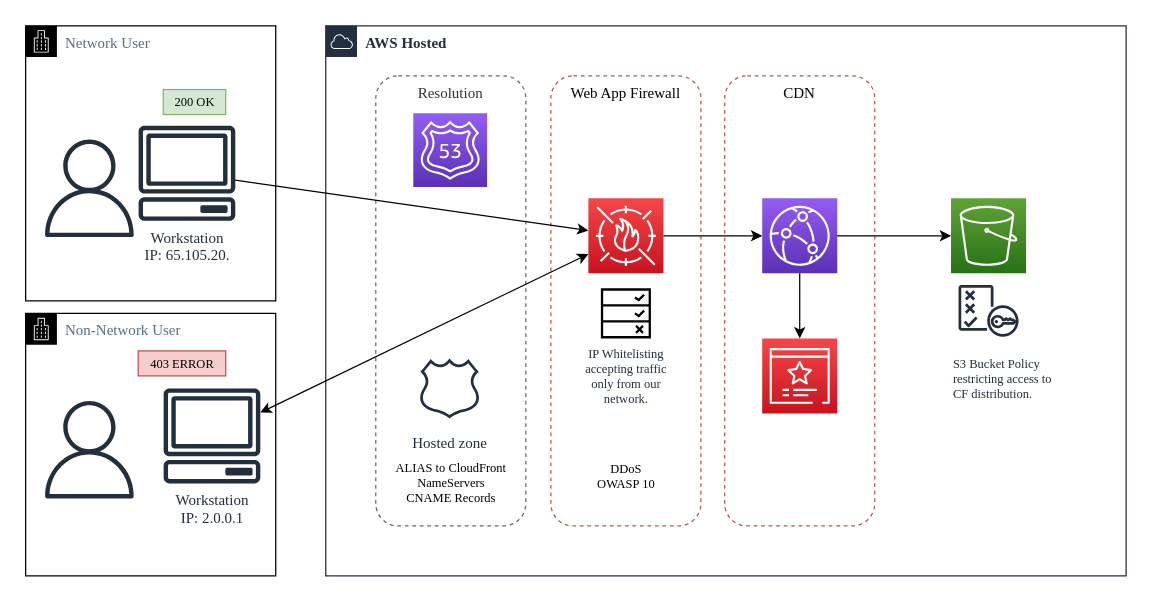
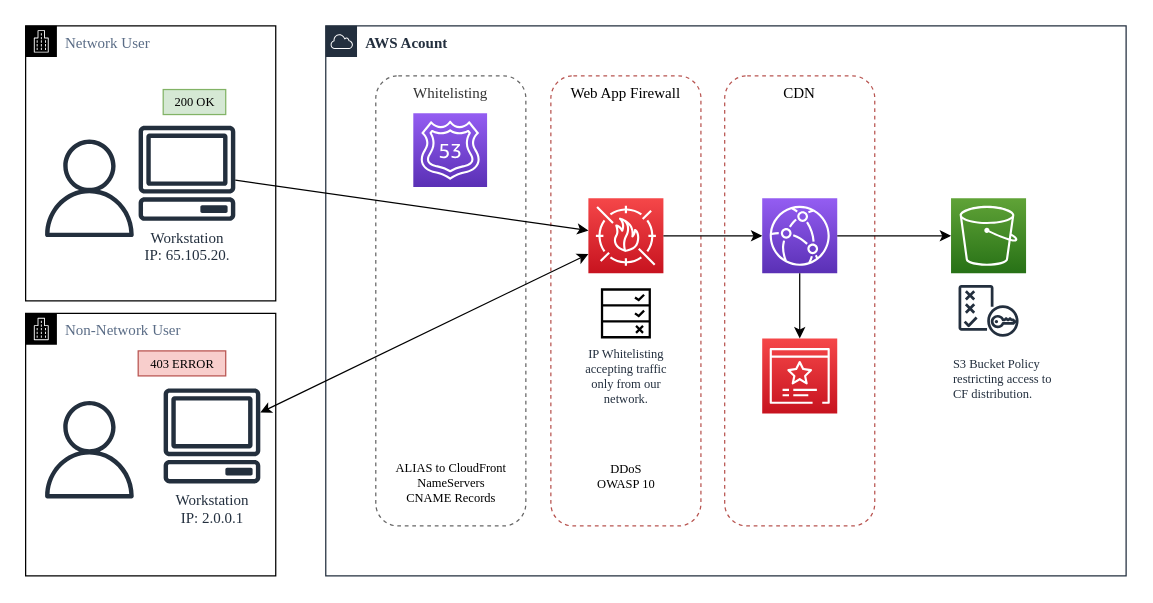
node "AWS Hosted": label "AWS Hosted" -> "AWS Acount"
node "Resolution": label "Resolution" -> "Whitelisting"
node "Hosted zone": removed
